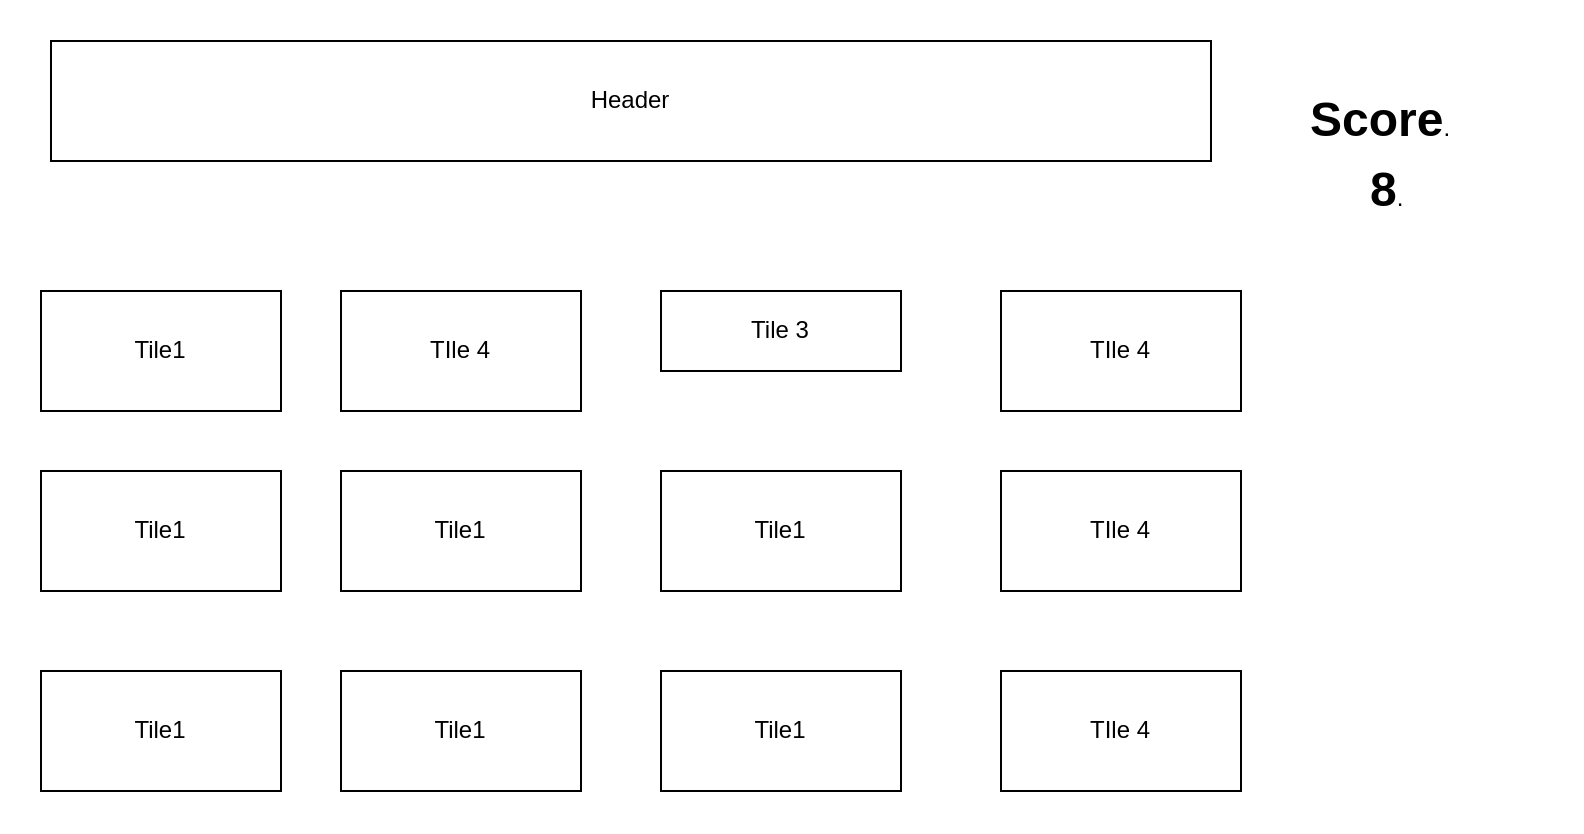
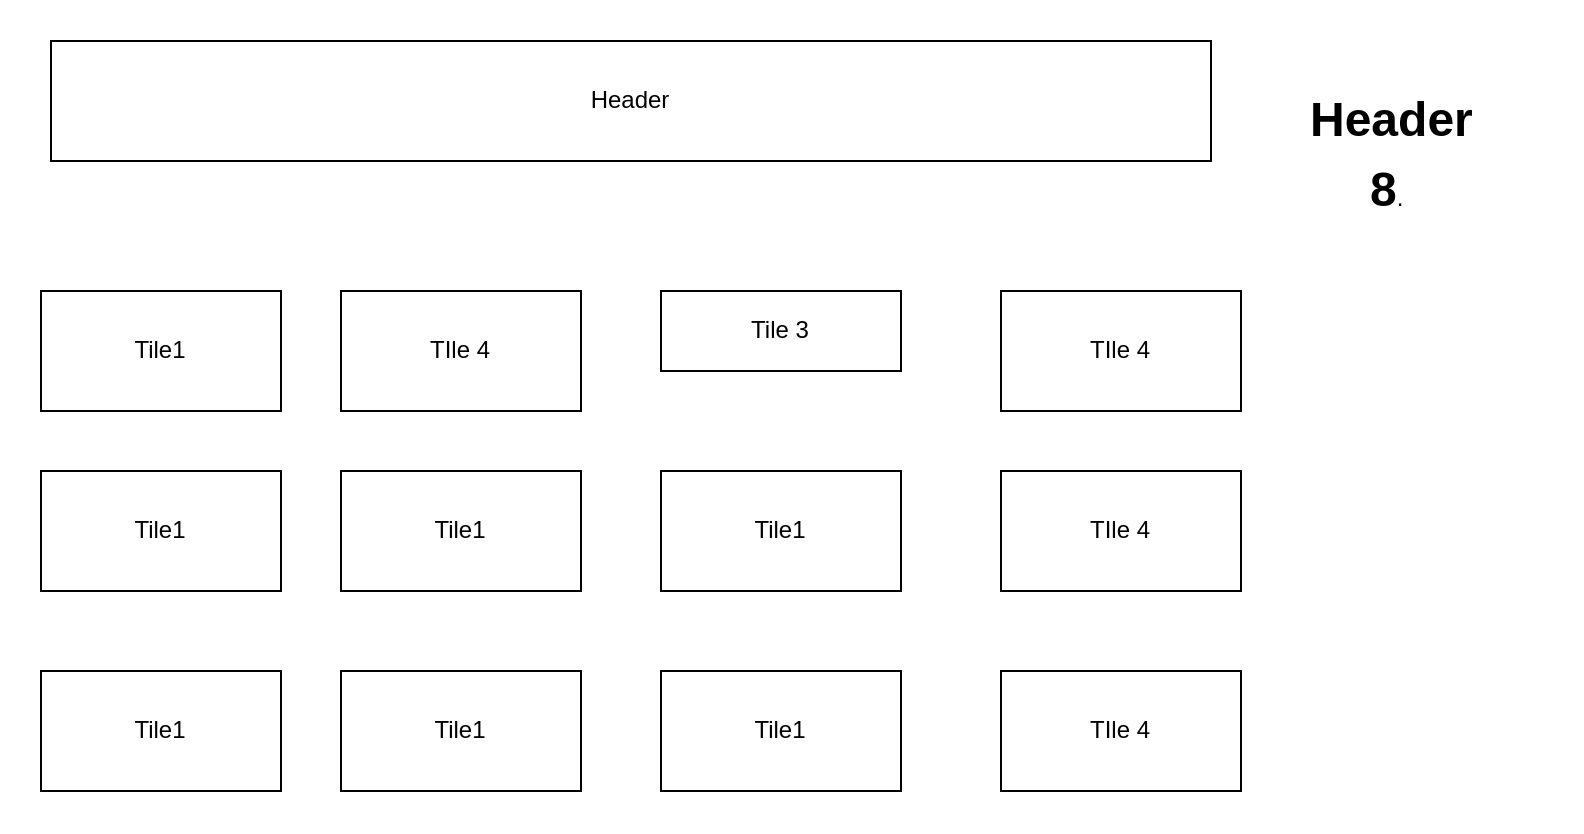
node "Score.": label "Score." -> "Header."
